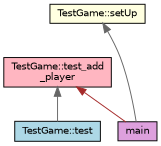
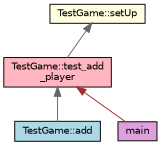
edge "main" -> "TestGame::setUp": now "TestGame::test_add _player" -> "TestGame::setUp"
node "TestGame::test": label "TestGame::test" -> "TestGame::add"
